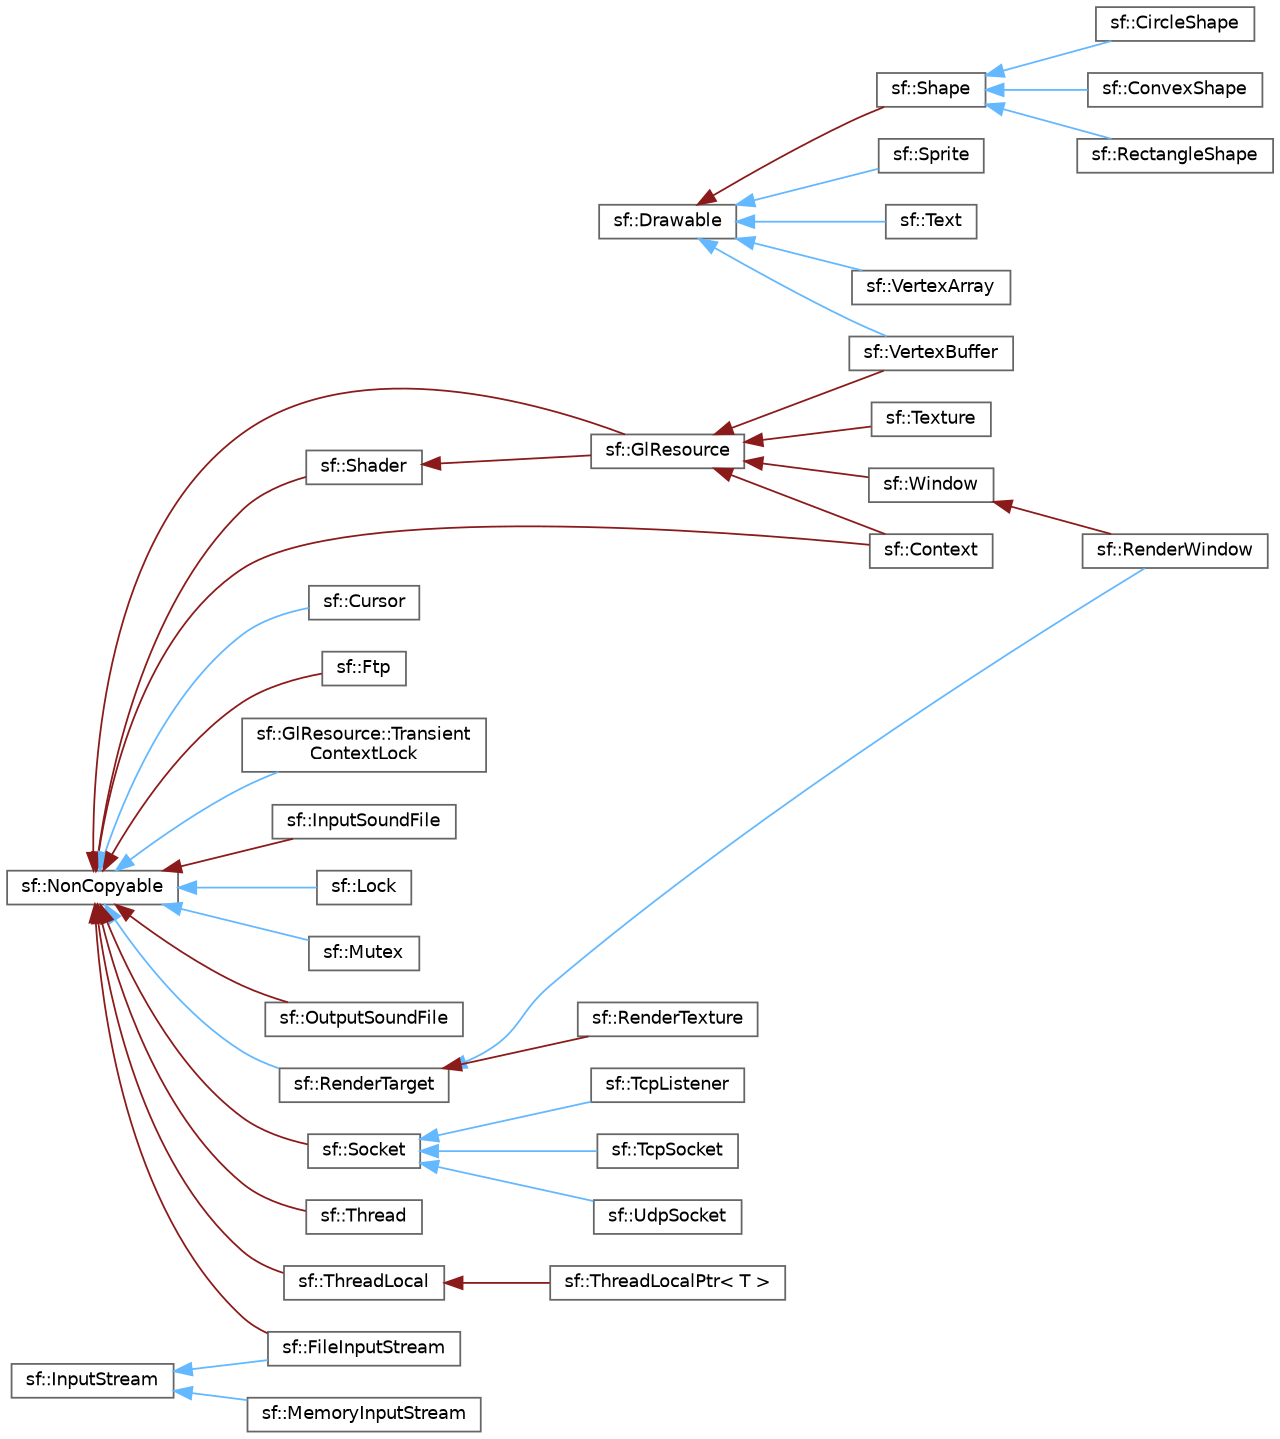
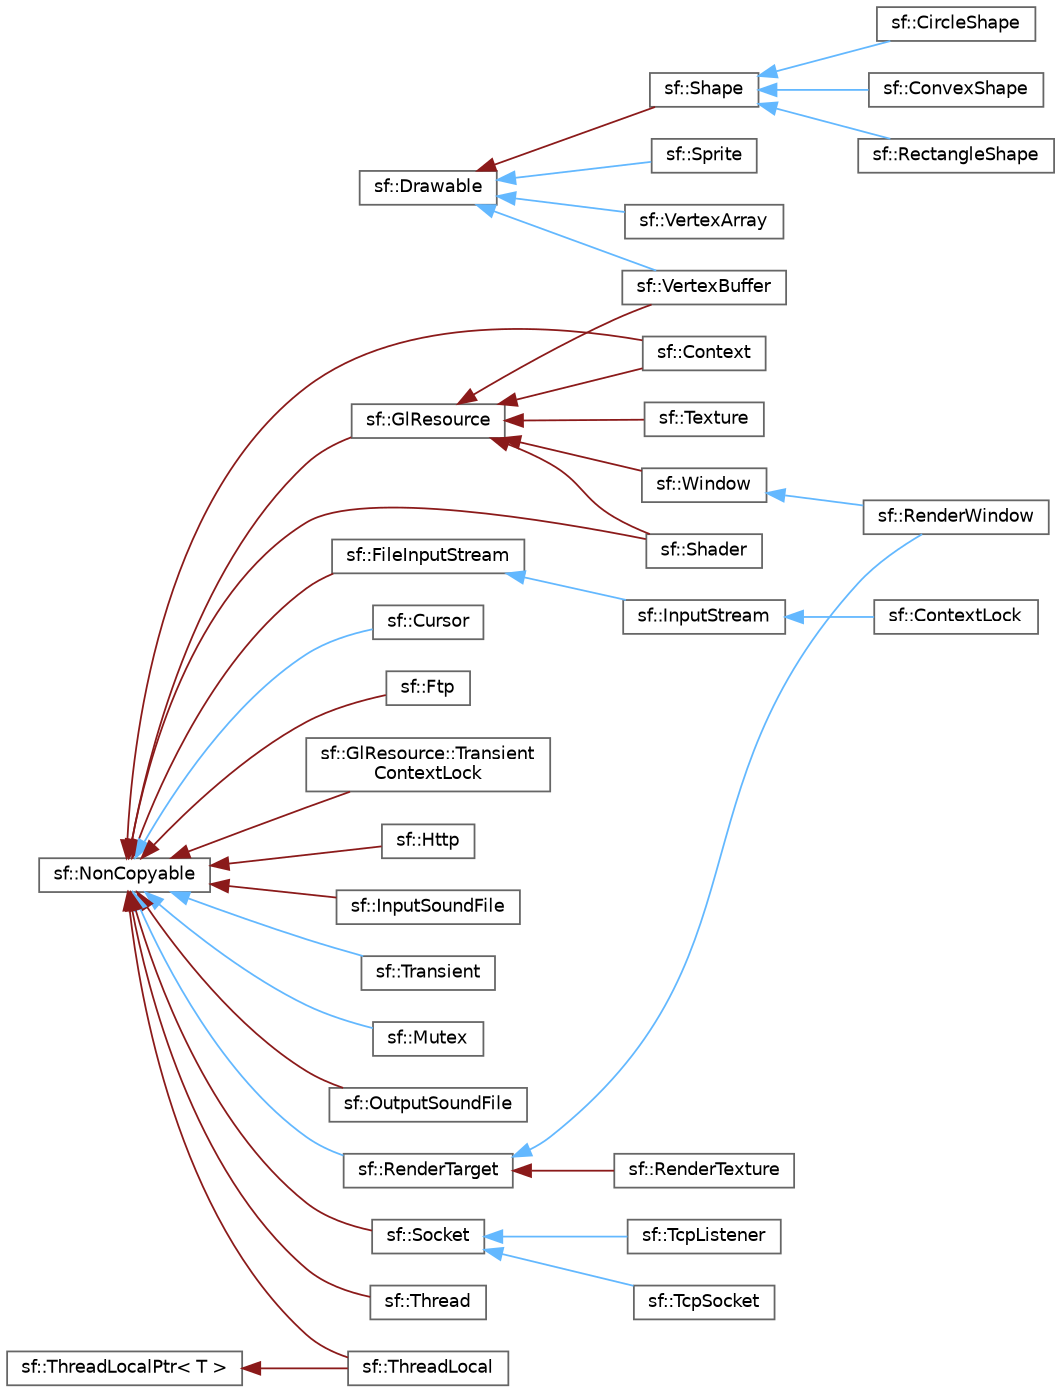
node "sf::Text": removed
edge "sf::GlResource" -> "sf::Shader": reversed
edge "sf::RenderWindow" -> "sf::Window": color firebrick4 -> steelblue1
edge "sf::GlResource::Transient ContextLock" -> "sf::NonCopyable": color steelblue1 -> firebrick4
node "sf::Http": added
node "sf::Lock": label "sf::Lock" -> "sf::Transient"
node "sf::UdpSocket": removed
edge "sf::ThreadLocalPtr< T >" -> "sf::ThreadLocal": reversed
edge "sf::FileInputStream" -> "sf::InputStream": reversed
node "sf::MemoryInputStream": label "sf::MemoryInputStream" -> "sf::ContextLock"
